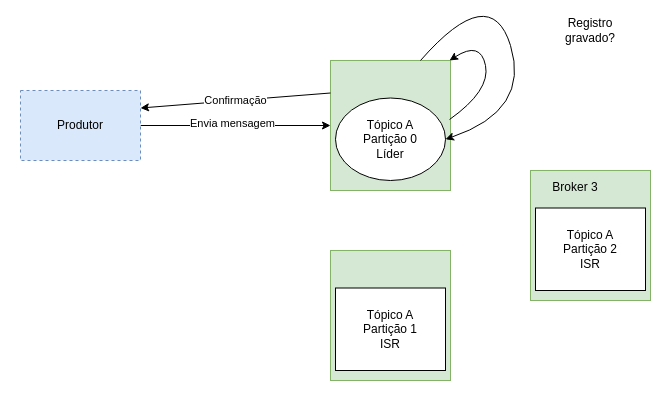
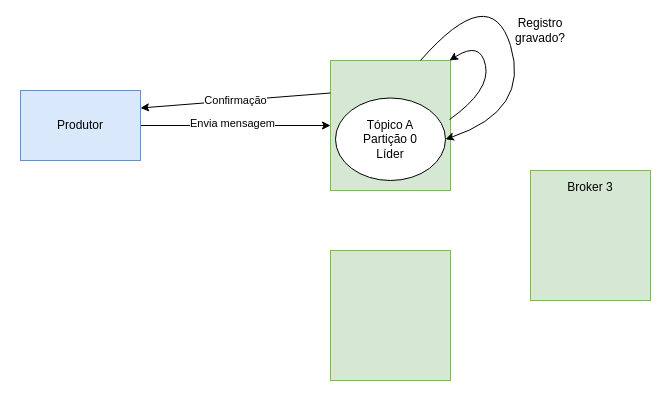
node "Registro gravado?": moved (591, 31) -> (541, 31)
node "Produtor": style dashed -> solid
node "Broker 3": moved (576, 188) -> (591, 188)
node "Tópico A Partição 2 ISR": removed
node "Tópico A Partição 1 ISR": removed
